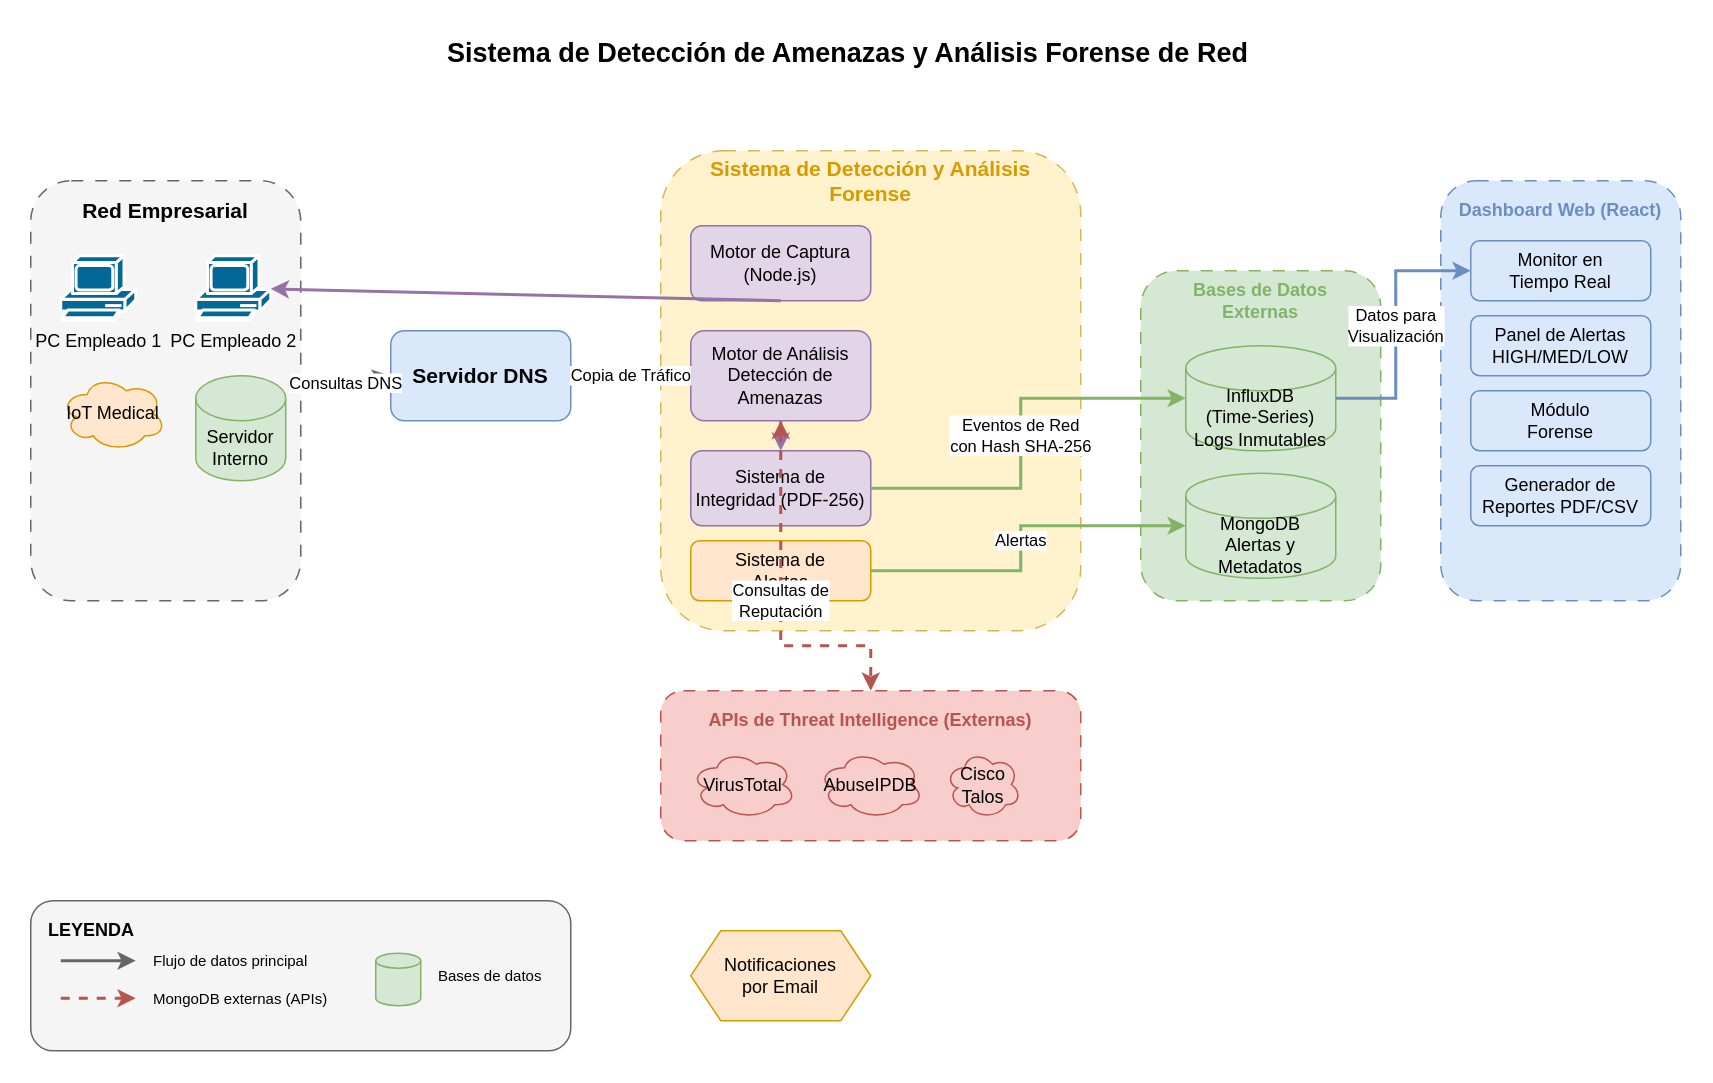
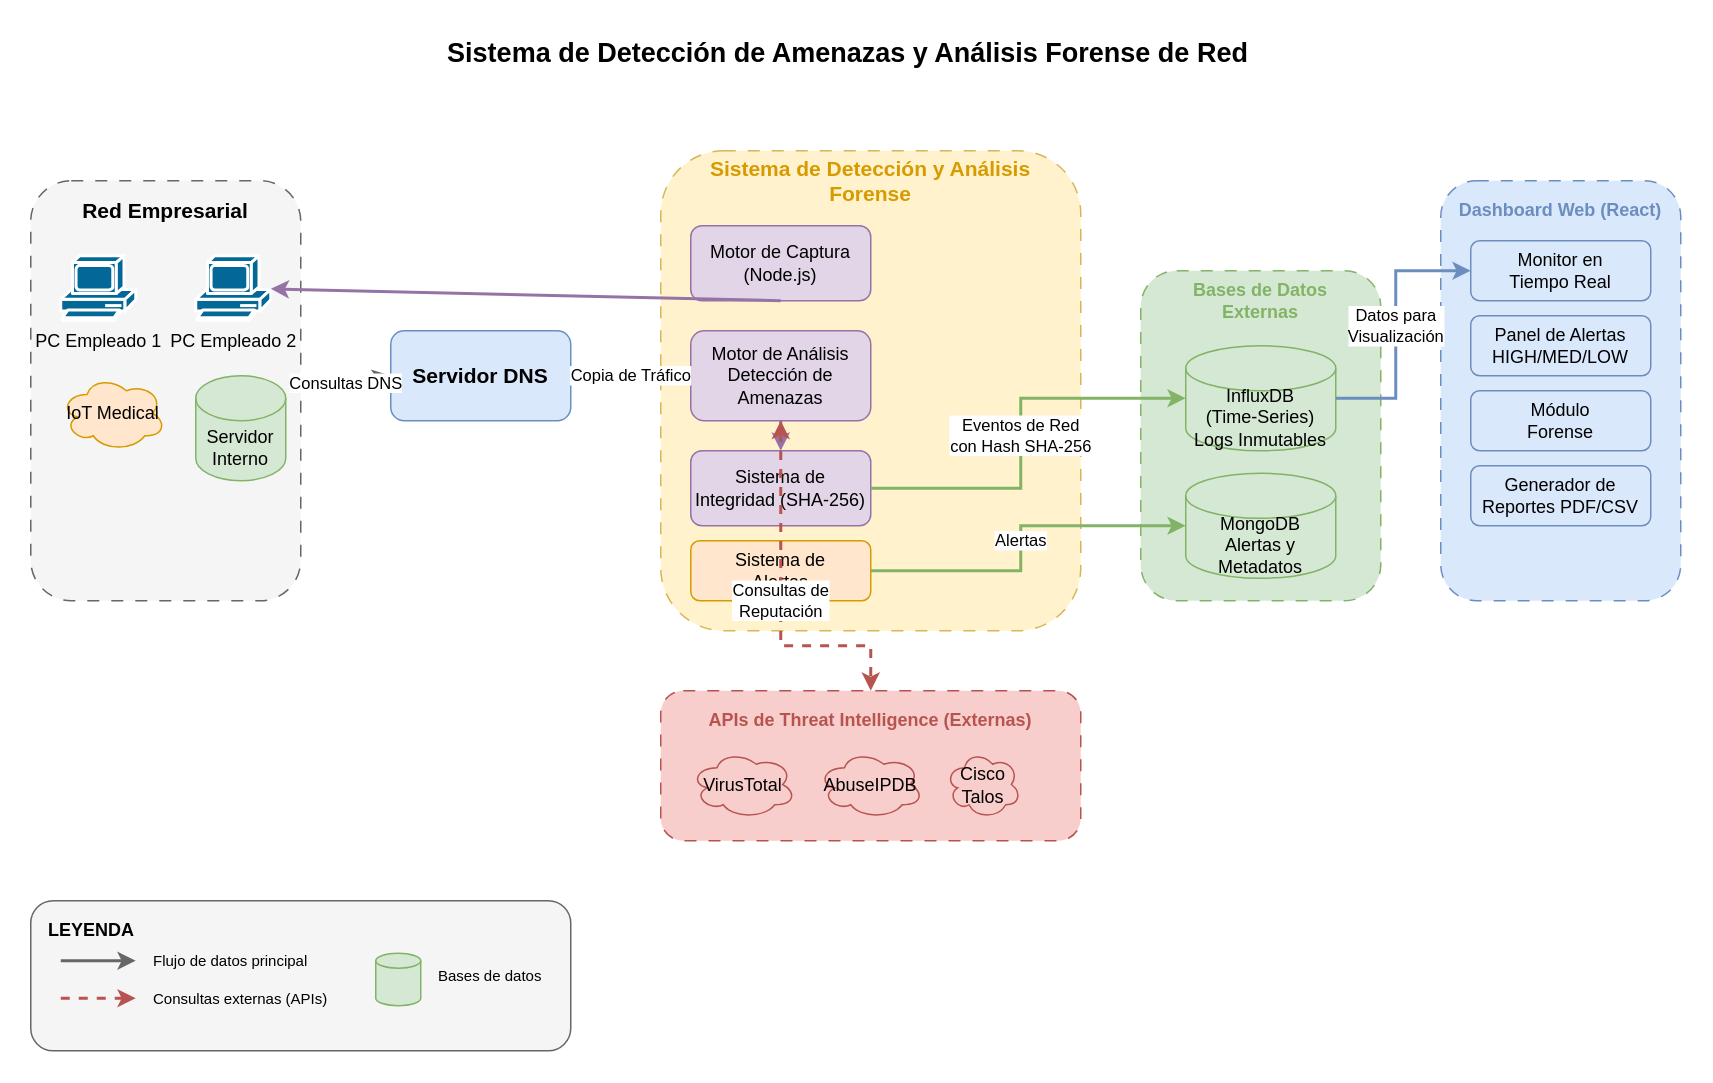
node "Sistema de Integridad (PDF-256)": label "Sistema de Integridad (PDF-256)" -> "Sistema de Integridad (SHA-256)"
node "Notificaciones por Email": removed
node "MongoDB externas (APIs)": label "MongoDB externas (APIs)" -> "Consultas externas (APIs)"
